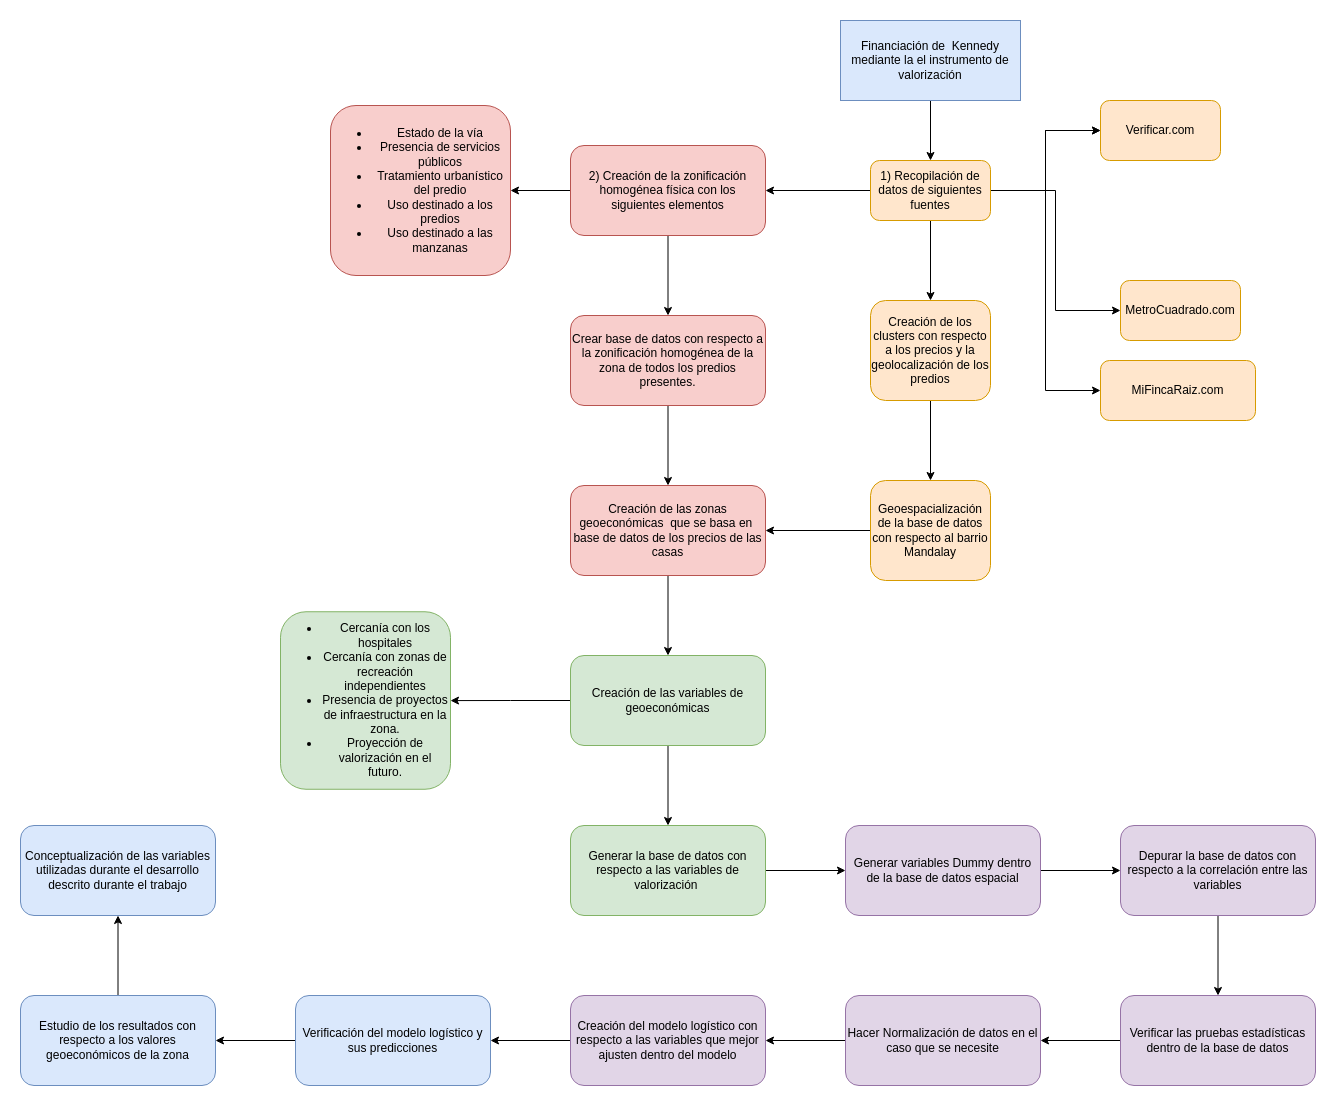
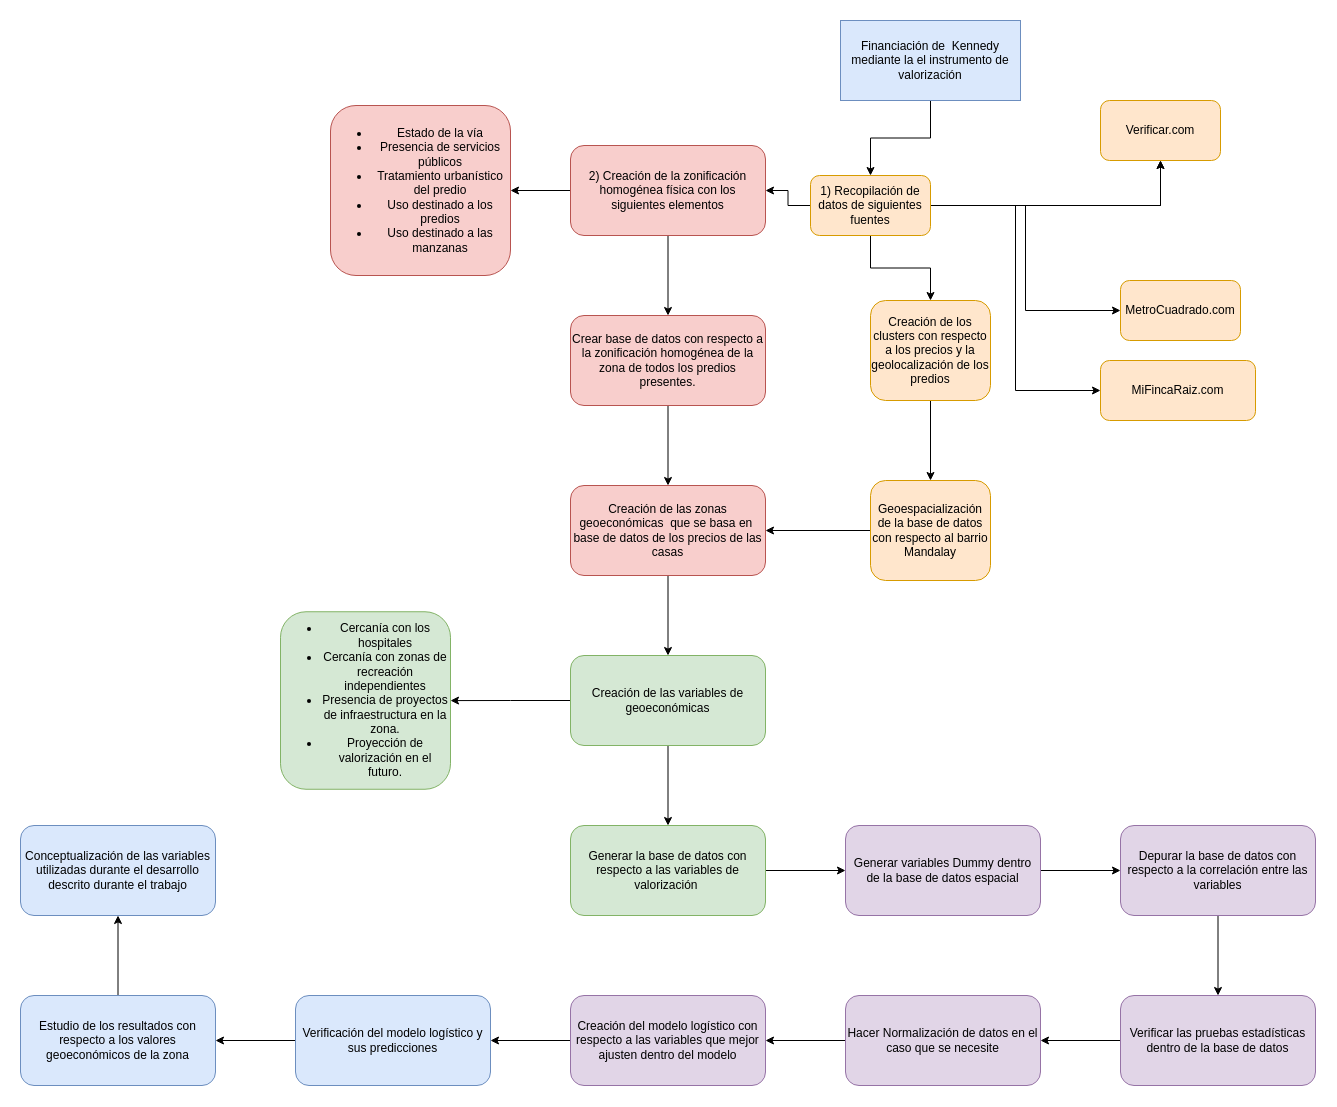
node "1) Recopilación de datos de siguientes fuentes": moved (931, 191) -> (871, 206)
